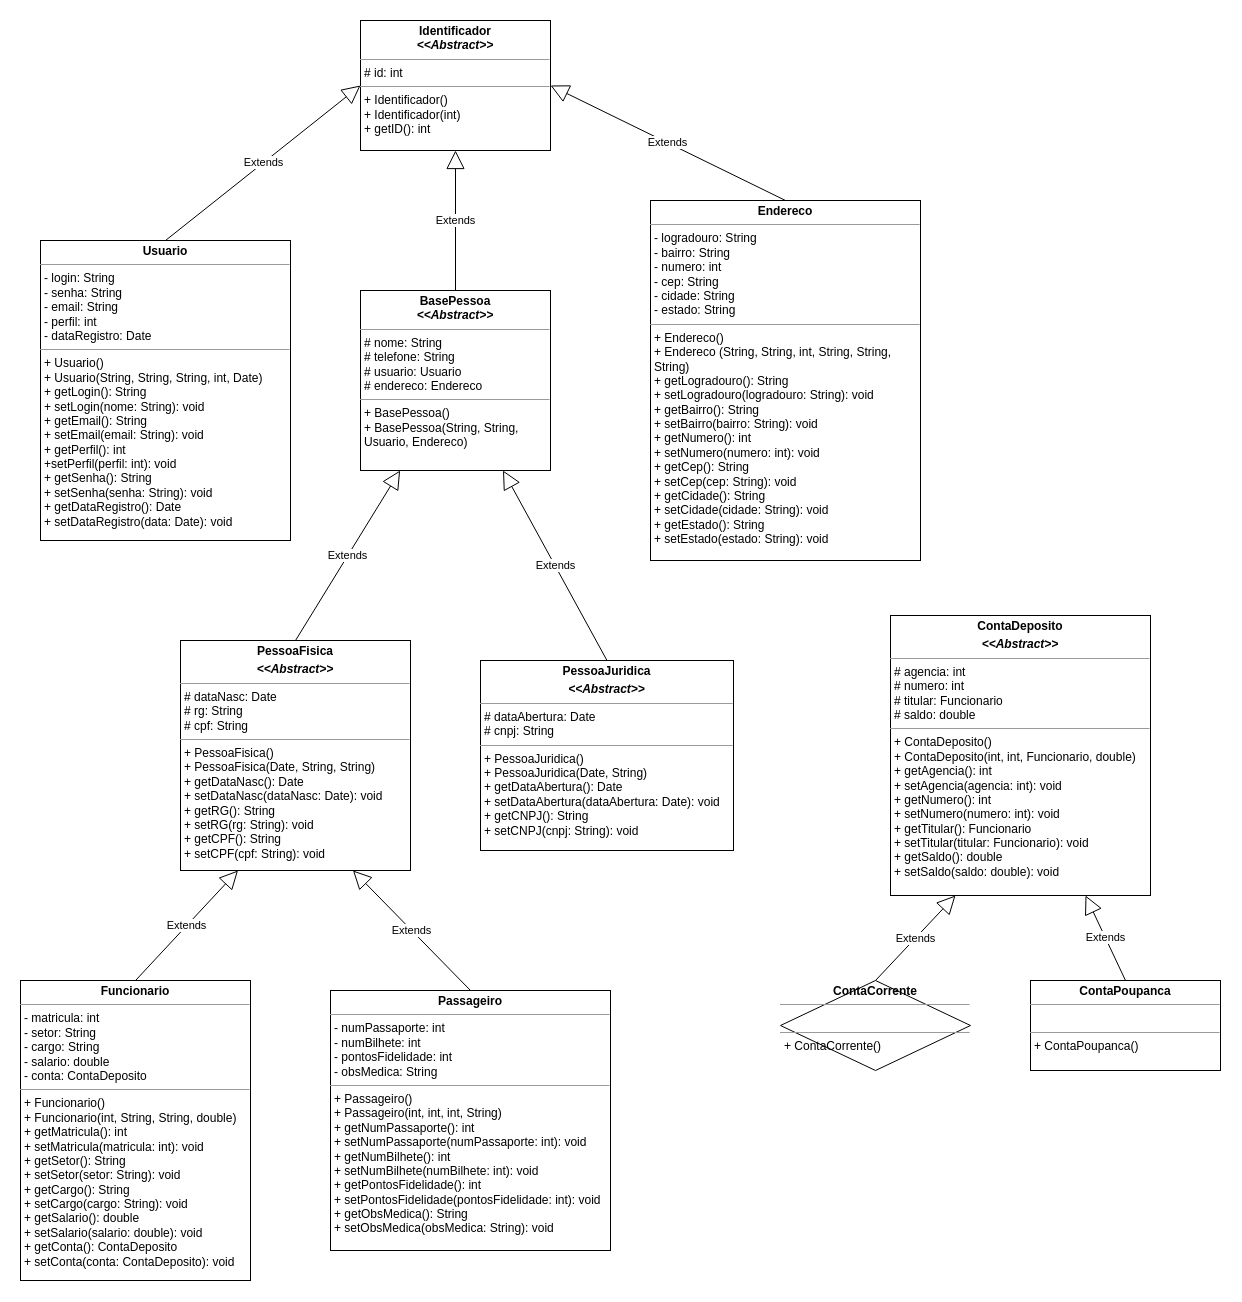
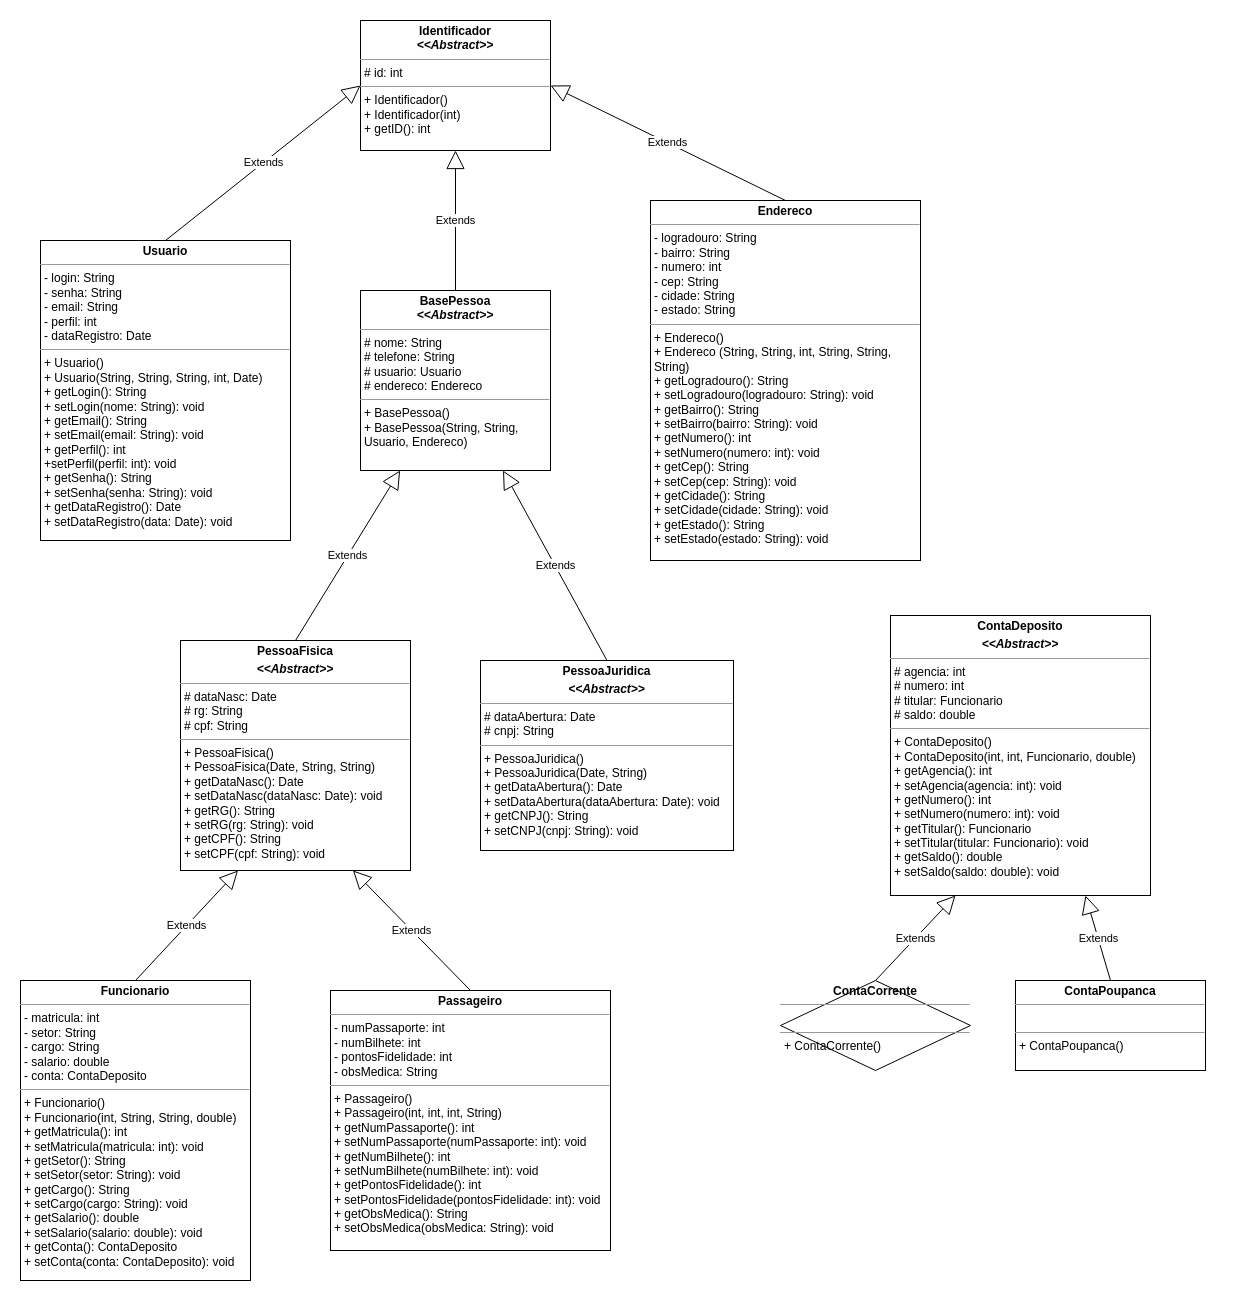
node "ContaPoupanca + ContaPoupanca()": moved (1126, 1026) -> (1111, 1026)
